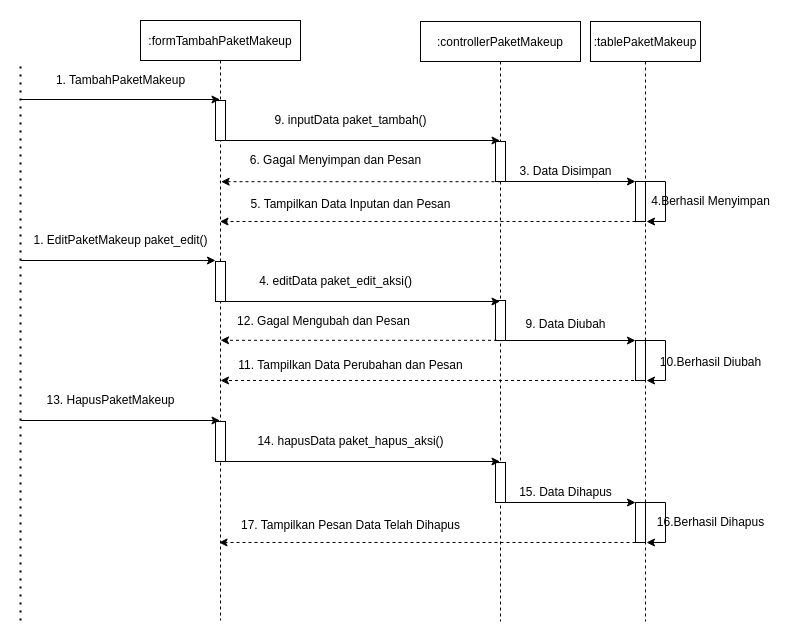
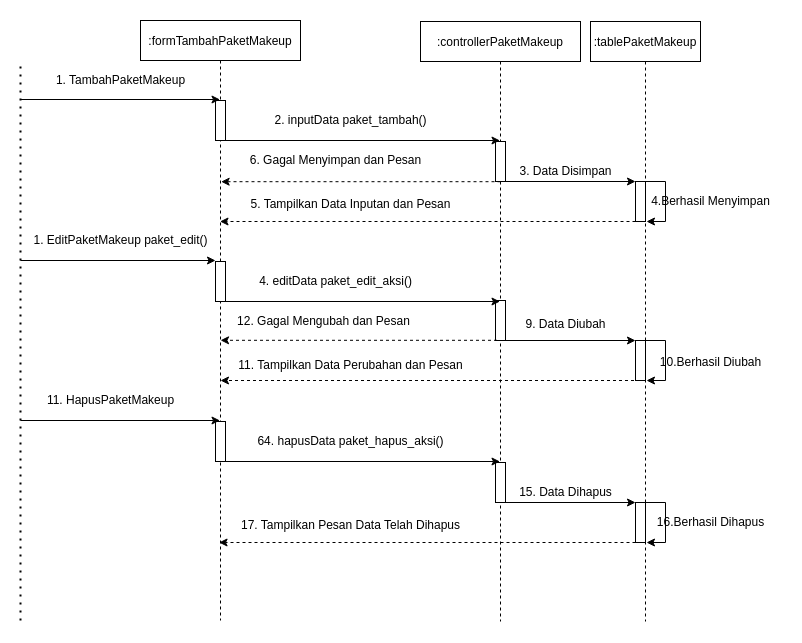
node "9. inputData paket_tambah()": label "9. inputData paket_tambah()" -> "2. inputData paket_tambah()"
node "13. HapusPaketMakeup": label "13. HapusPaketMakeup" -> "11. HapusPaketMakeup"
node "14. hapusData paket_hapus_aksi()": label "14. hapusData paket_hapus_aksi()" -> "64. hapusData paket_hapus_aksi()"
